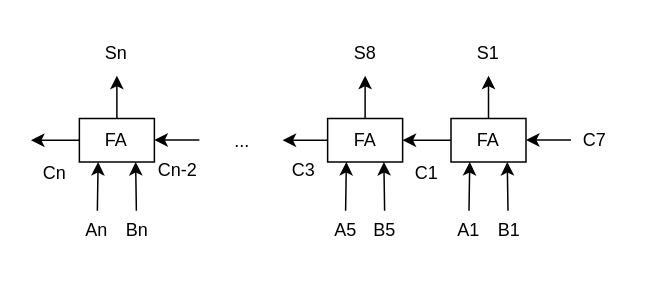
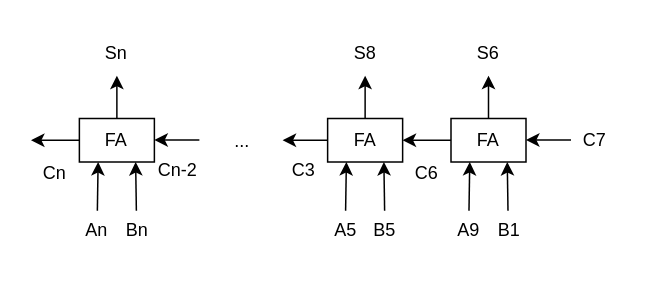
node "S1": label "S1" -> "S6"
node "C1": label "C1" -> "C6"
node "A1": label "A1" -> "A9"
